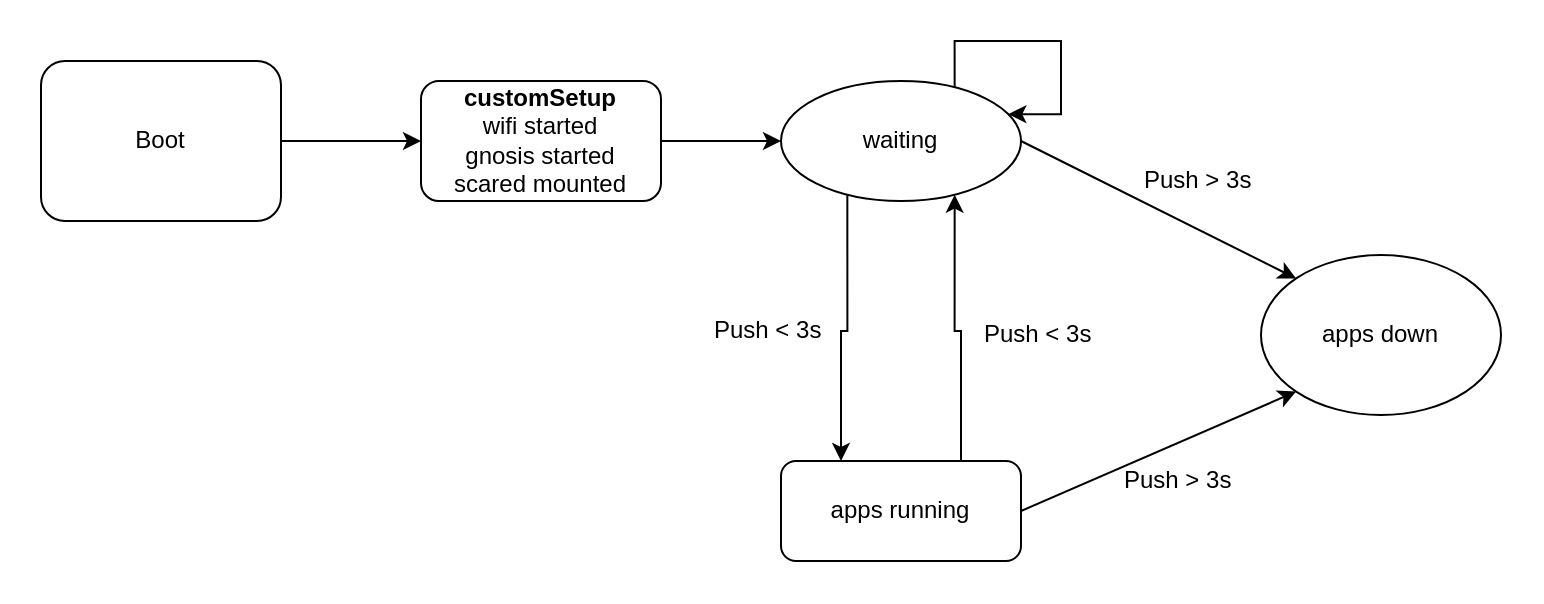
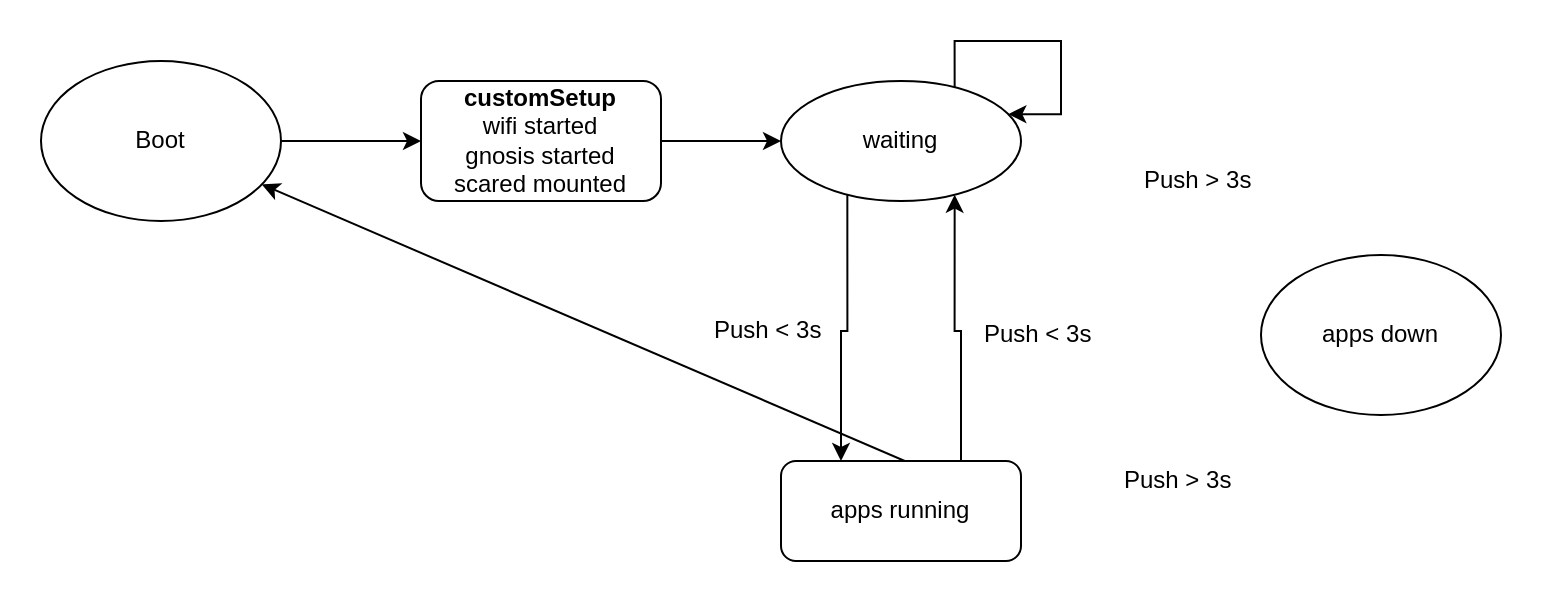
node "Boot": shape rounded rectangle -> ellipse
edge "waiting" -> "apps down": removed
edge "apps running" -> "apps down": now "apps running" -> "Boot"
